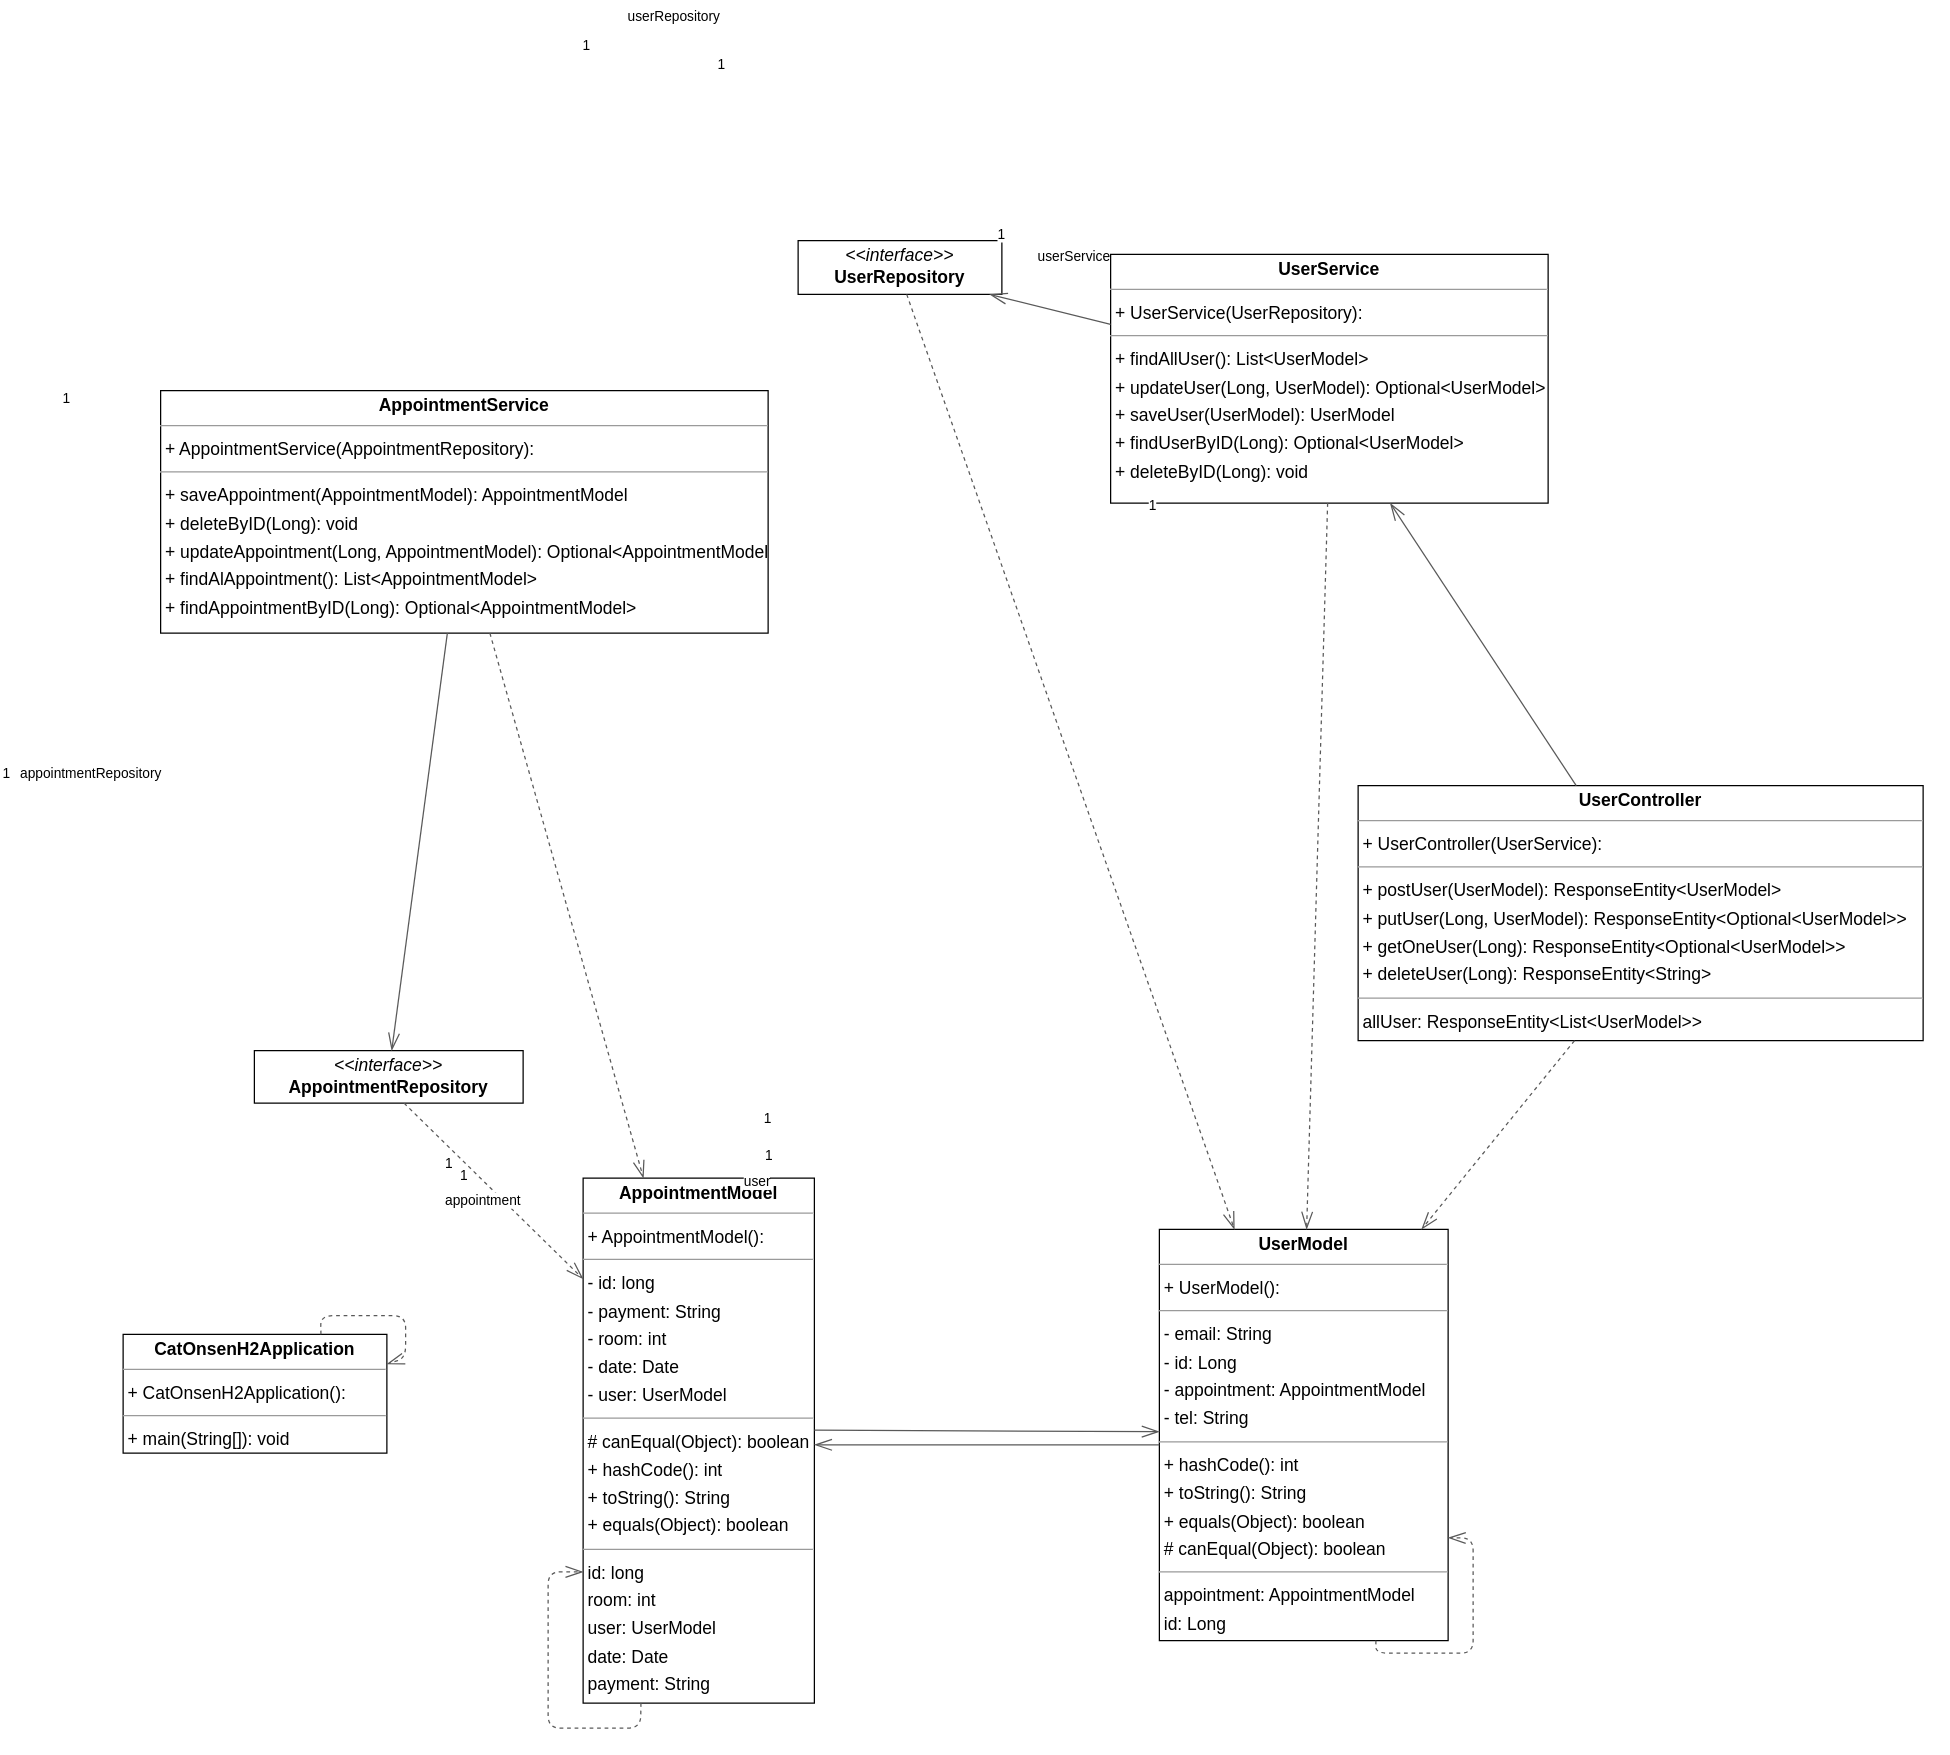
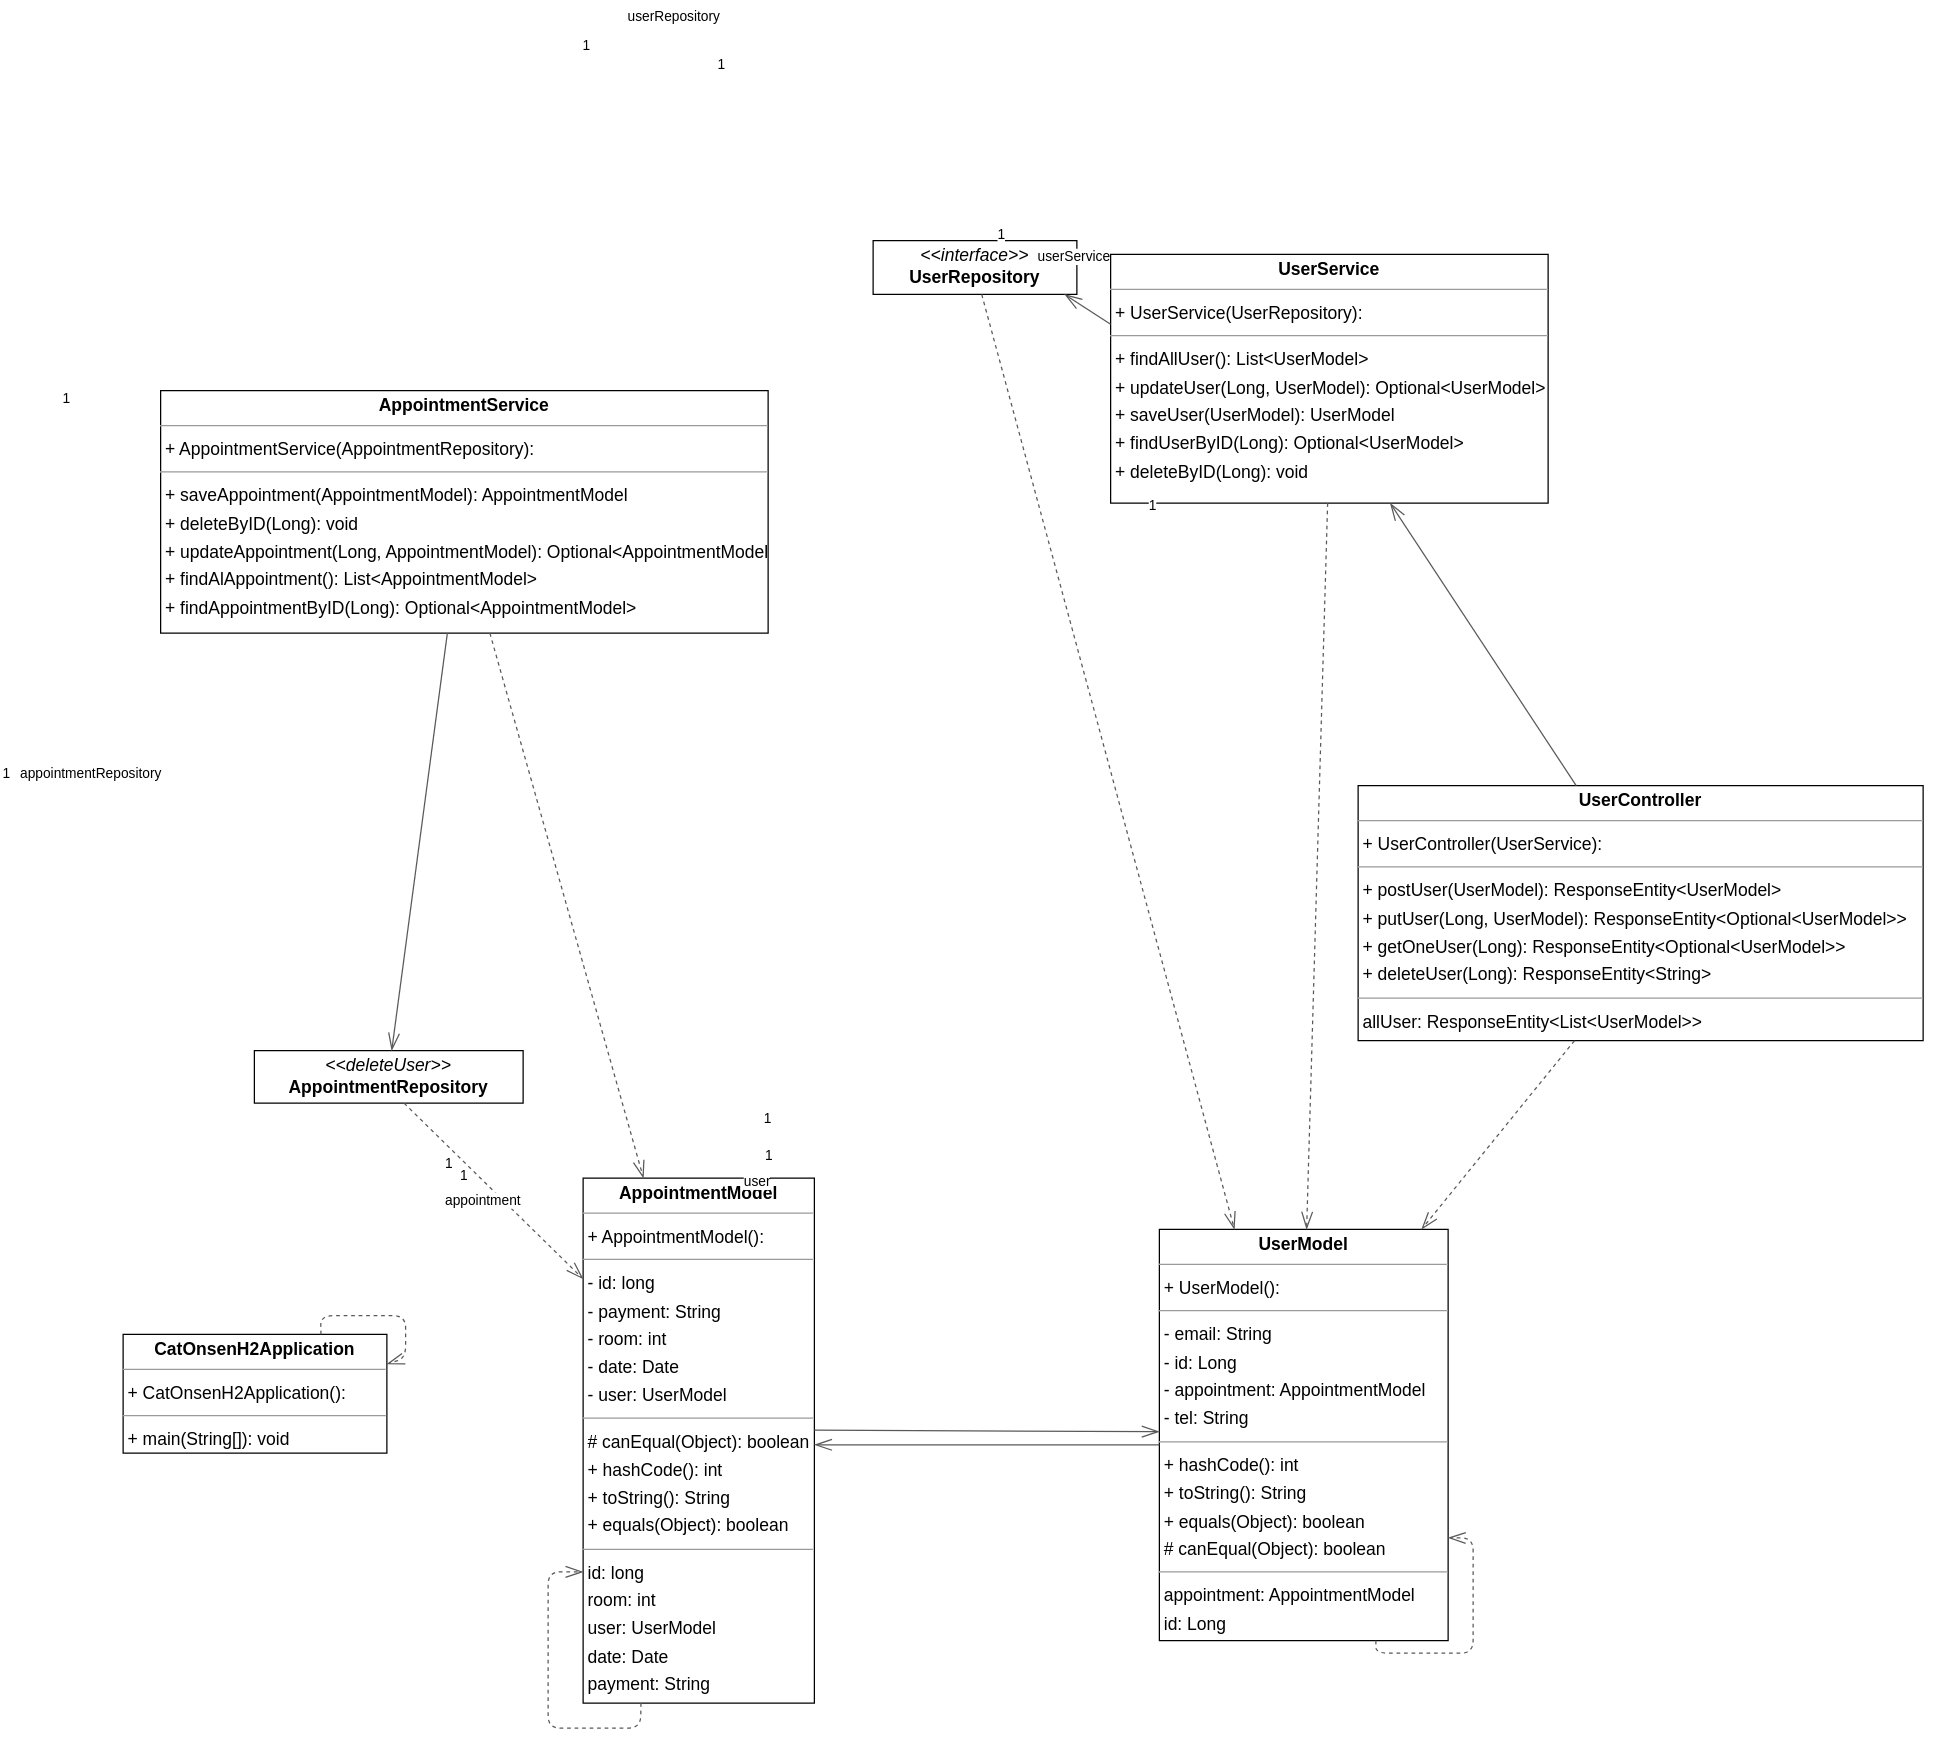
node "<<interface>> UserRepository": moved (900, 268) -> (975, 268)
node "<<interface>> AppointmentRepository": label "<<interface>> AppointmentRepository" -> "<<deleteUser>> AppointmentRepository"
